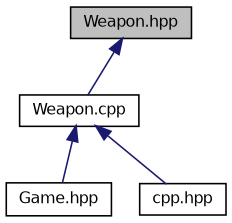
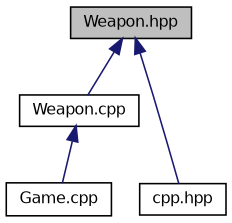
edge "cpp.hpp" -> "Weapon.cpp": now "cpp.hpp" -> "Weapon.hpp"
node "Game.hpp": label "Game.hpp" -> "Game.cpp"
